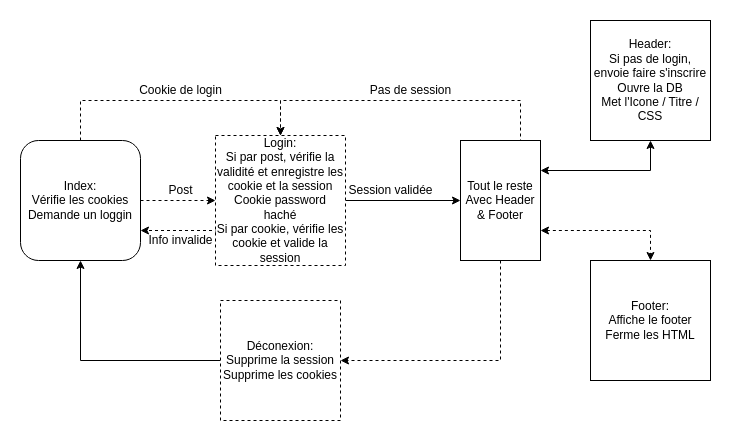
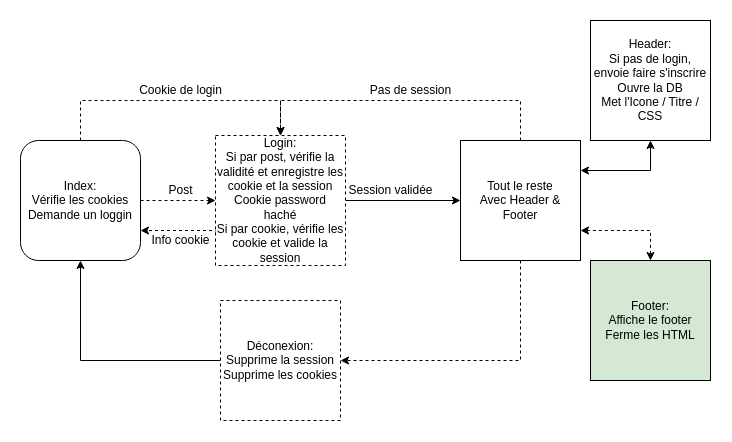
node "Tout le reste Avec Header & Footer": size 80x120 -> 120x120
node "Info invalide": label "Info invalide" -> "Info cookie"
node "Footer: Affiche le footer Ferme les HTML": fillcolor #ffffff -> #d5e8d4
